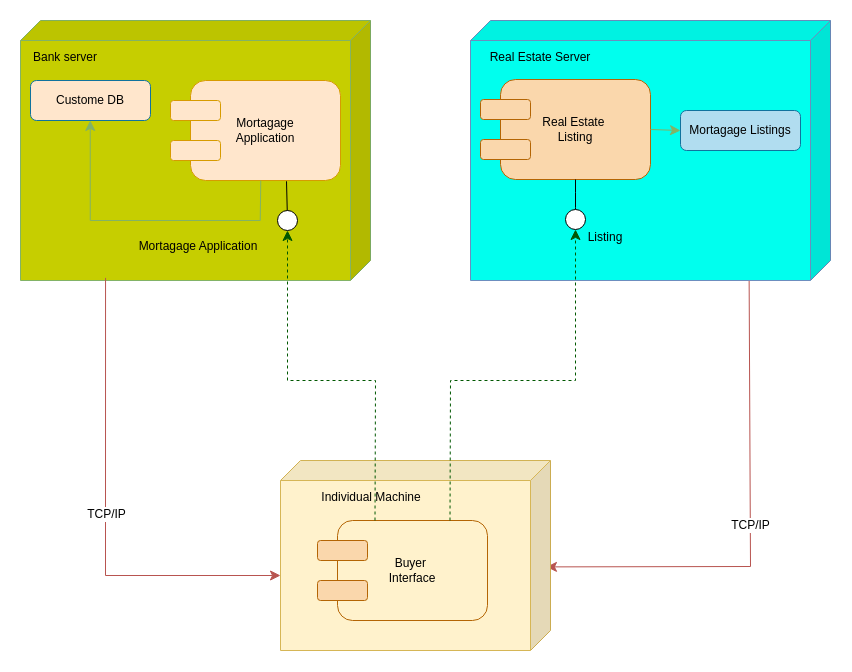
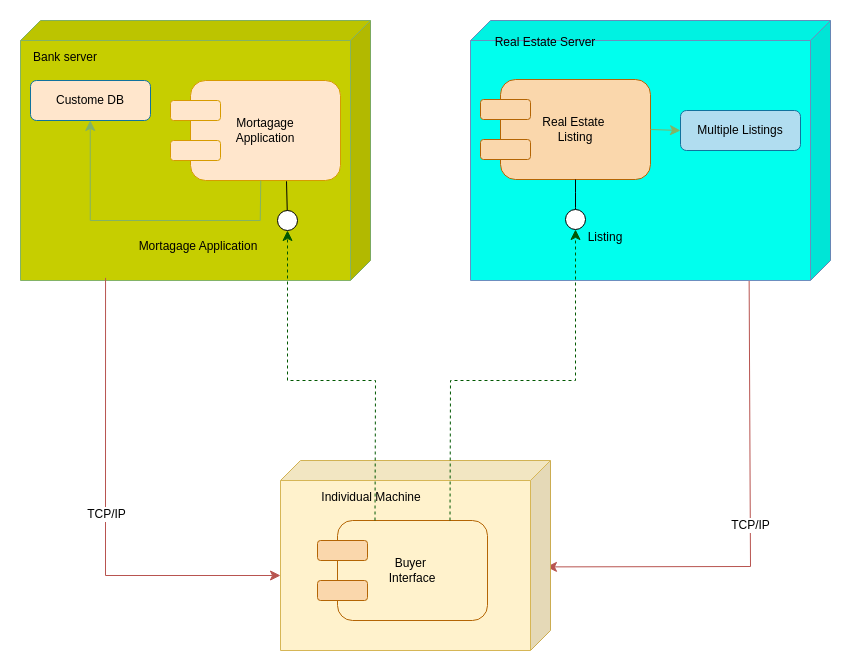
node "Real Estate Server": moved (541, 56) -> (546, 41)
node "Mortagage Listings": label "Mortagage Listings" -> "Multiple Listings"
